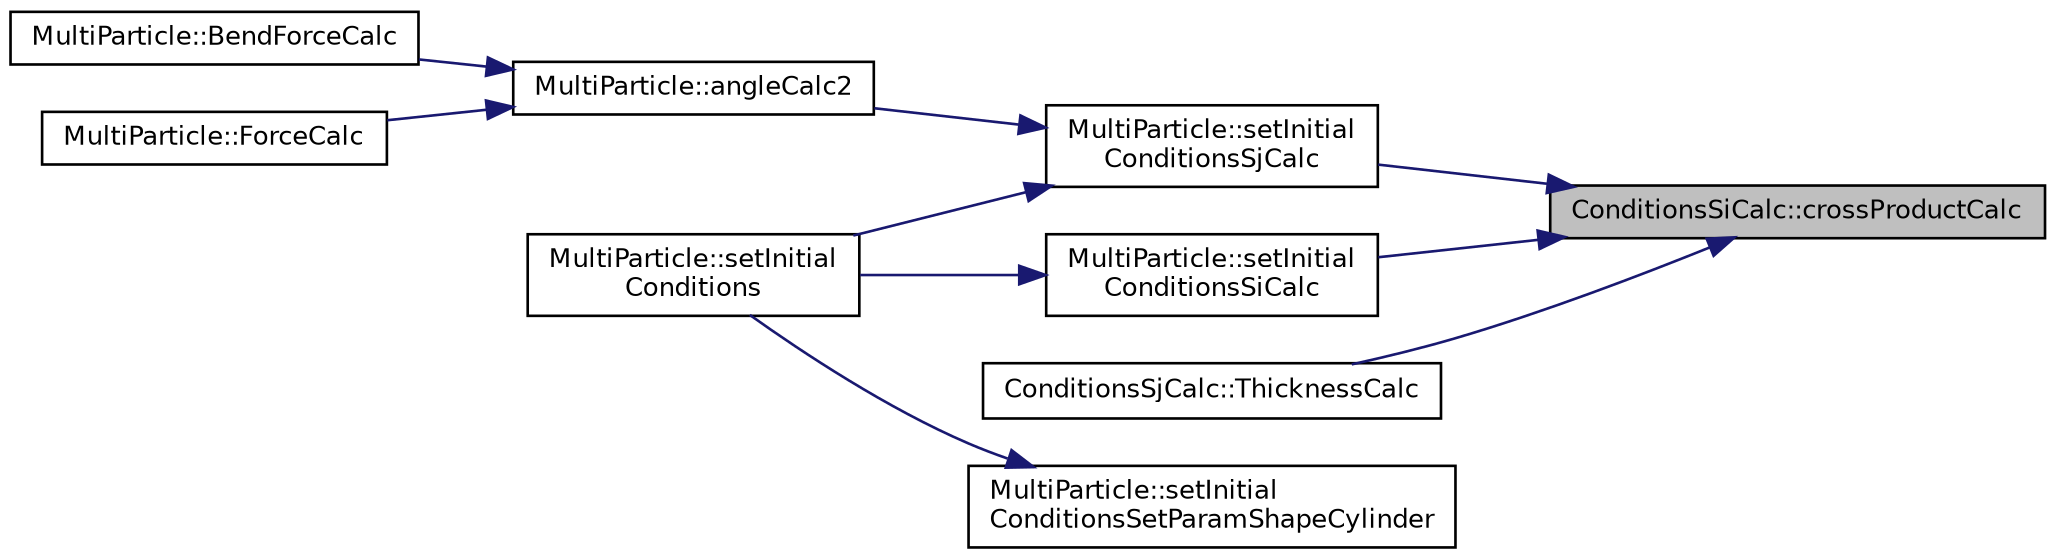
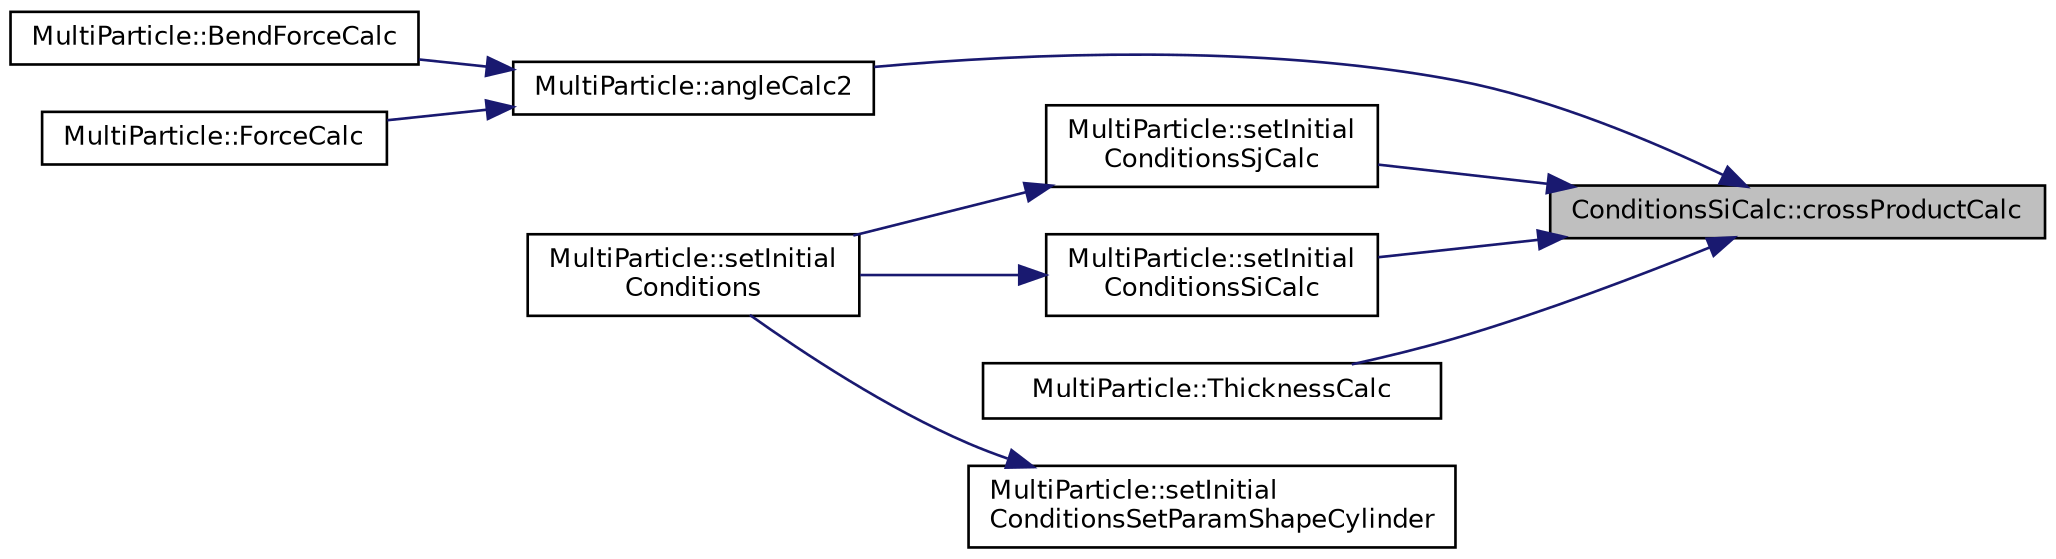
edge "MultiParticle::angleCalc2" -> "MultiParticle::setInitial ConditionsSjCalc": now "MultiParticle::angleCalc2" -> "ConditionsSiCalc::crossProductCalc"
node "ConditionsSjCalc::ThicknessCalc": label "ConditionsSjCalc::ThicknessCalc" -> "MultiParticle::ThicknessCalc"
